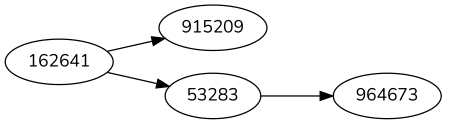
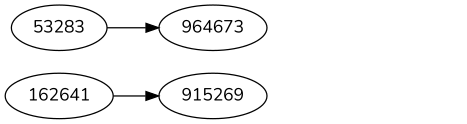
node "915209": label "915209" -> "915269"
edge "162641" -> "53283": removed
